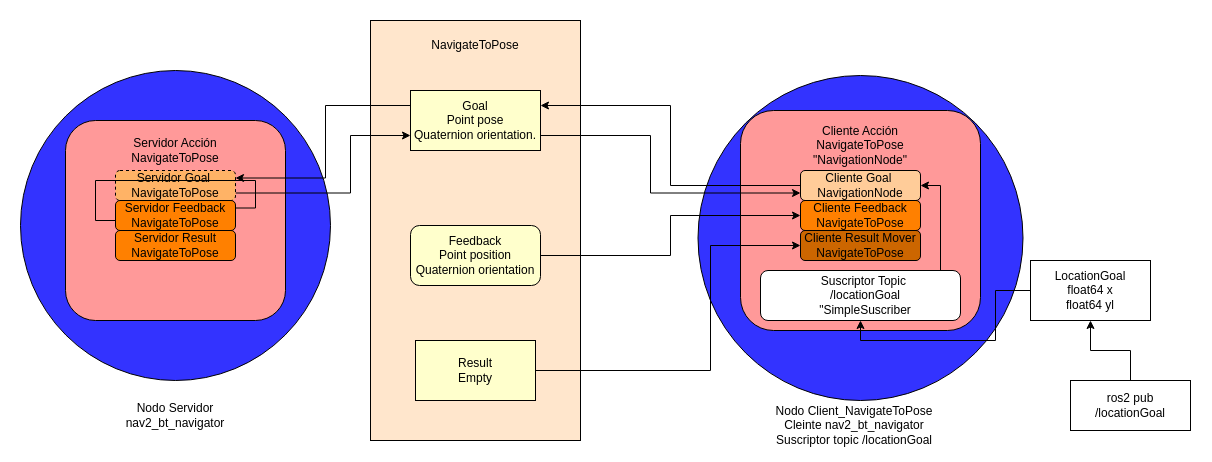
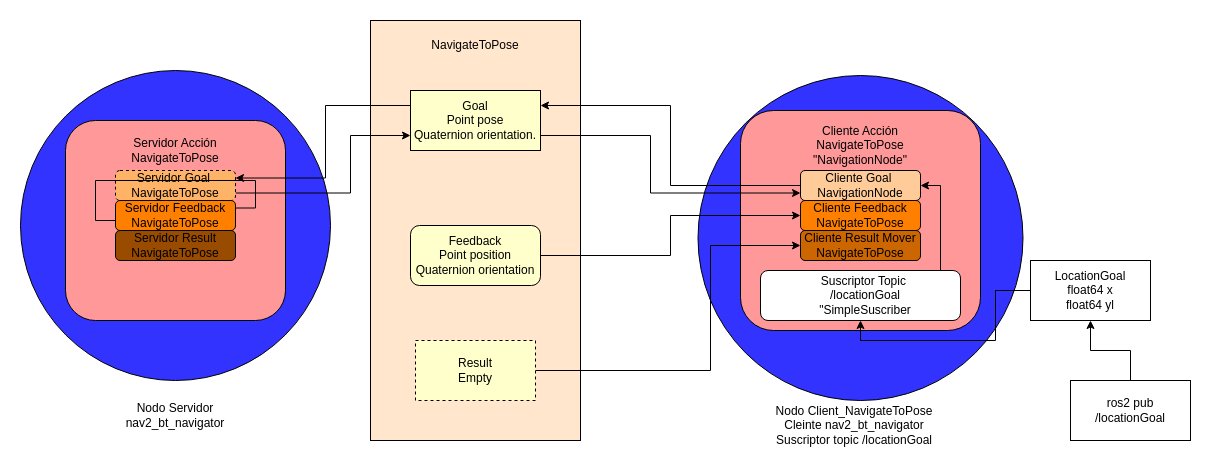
node "Servidor Result NavigateToPose": fillcolor #ff8000 -> #994c00
node "Result Empty": style solid -> dashed
node "ros2 pub /locationGoal": size 120x50 -> 120x60
